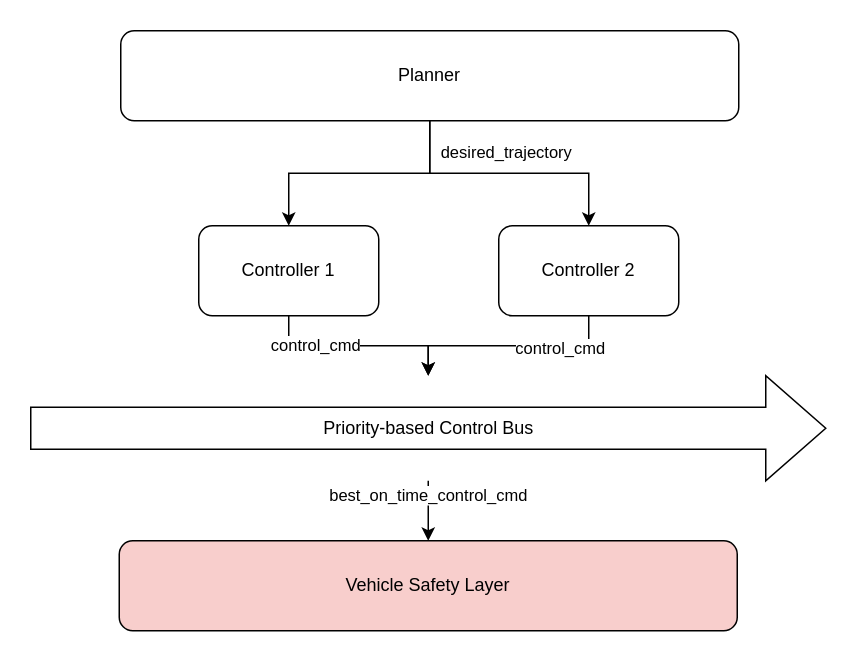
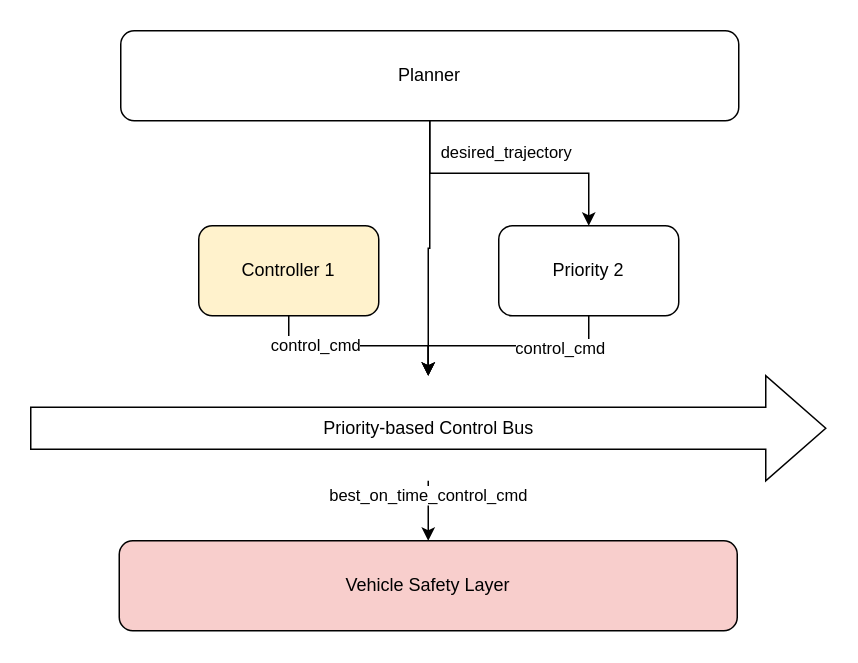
edge "Planner" -> "Controller 1": now "Planner" -> "Priority-based Control Bus"
node "Controller 1": fillcolor #ffffff -> #fff2cc
node "Controller 2": label "Controller 2" -> "Priority 2"
